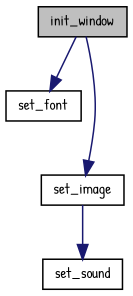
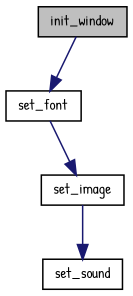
edge "init_window" -> "set_image": now "set_font" -> "set_image"
